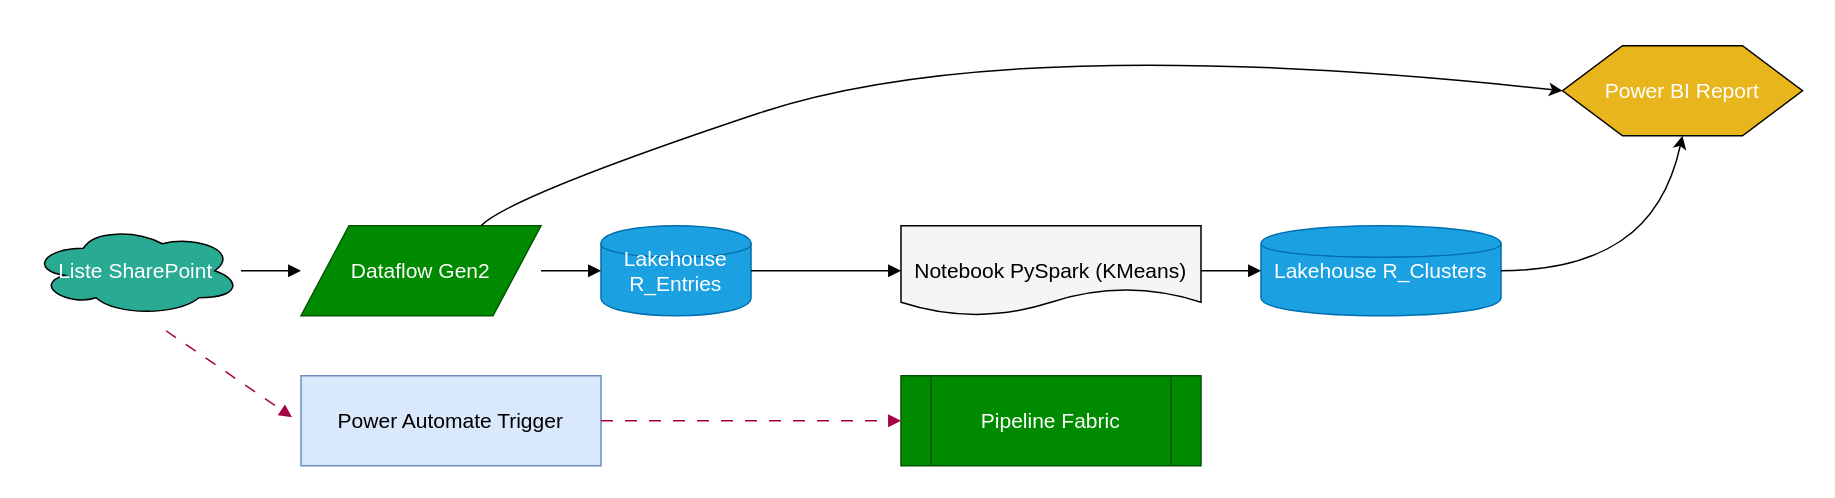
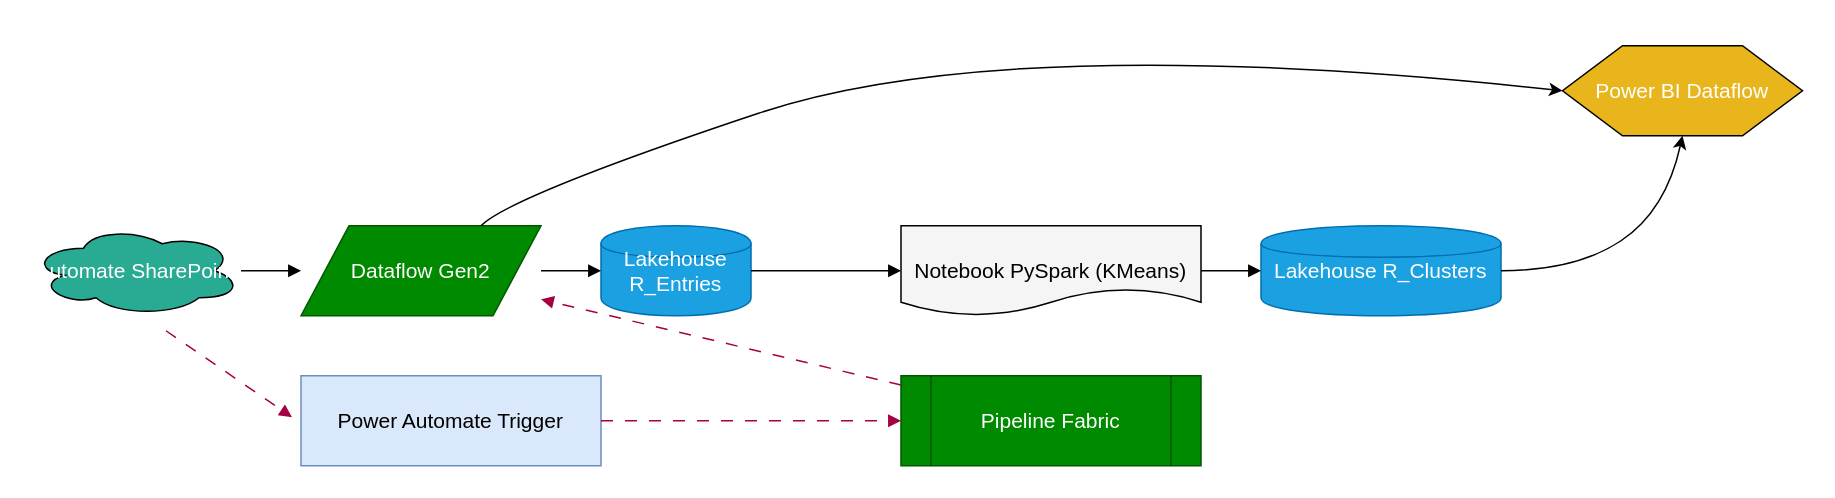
node "Power BI Report": label "Power BI Report" -> "Power BI Dataflow"
node "Liste SharePoint": label "Liste SharePoint" -> "Automate SharePoint"
edge "Pipeline Fabric" -> "Dataflow Gen2": added
